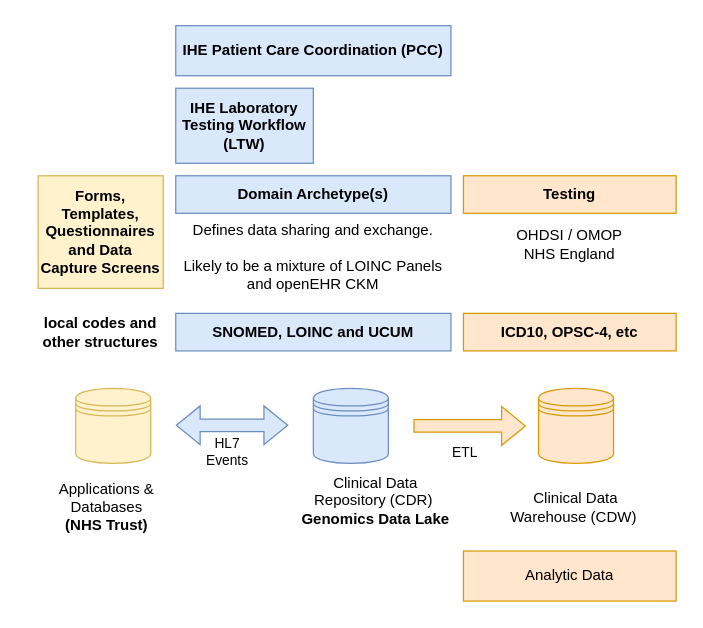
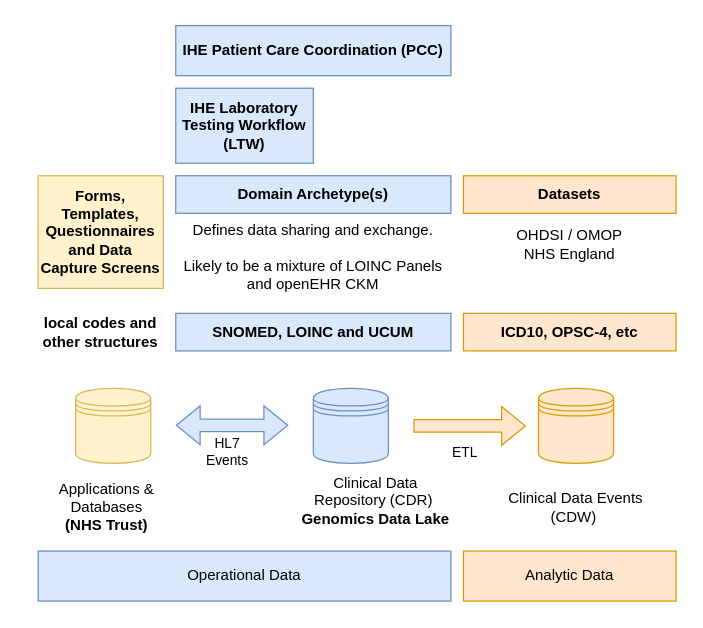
node "Testing": label "Testing" -> "Datasets"
node "Clinical Data Warehouse (CDW)": label "Clinical Data Warehouse (CDW)" -> "Clinical Data Events (CDW)"
node "Operational Data": added
